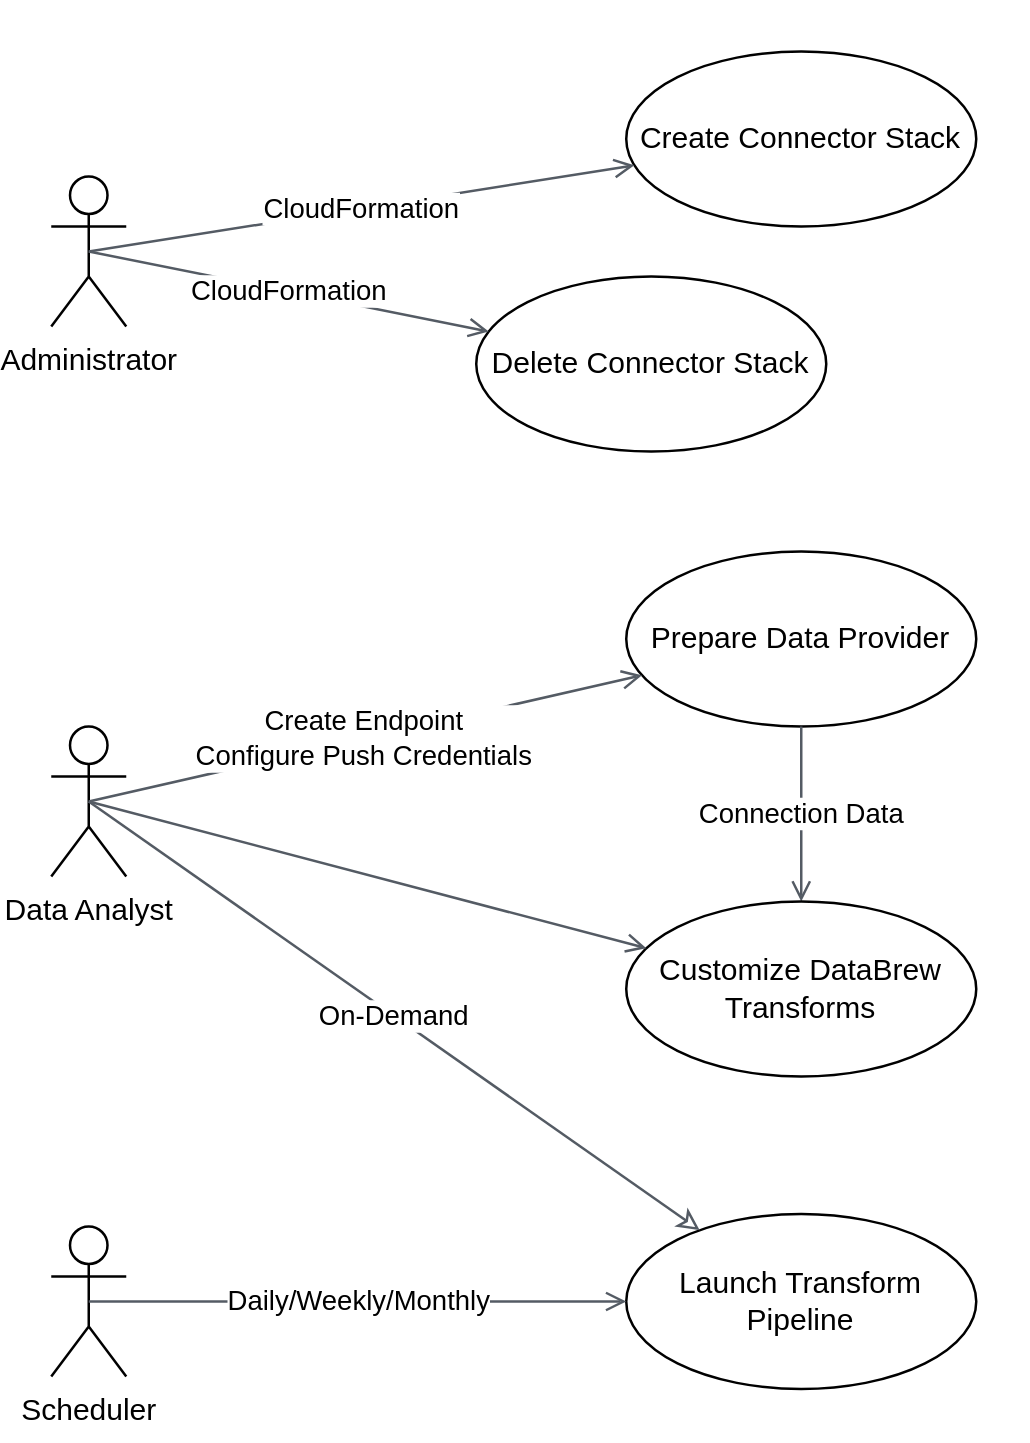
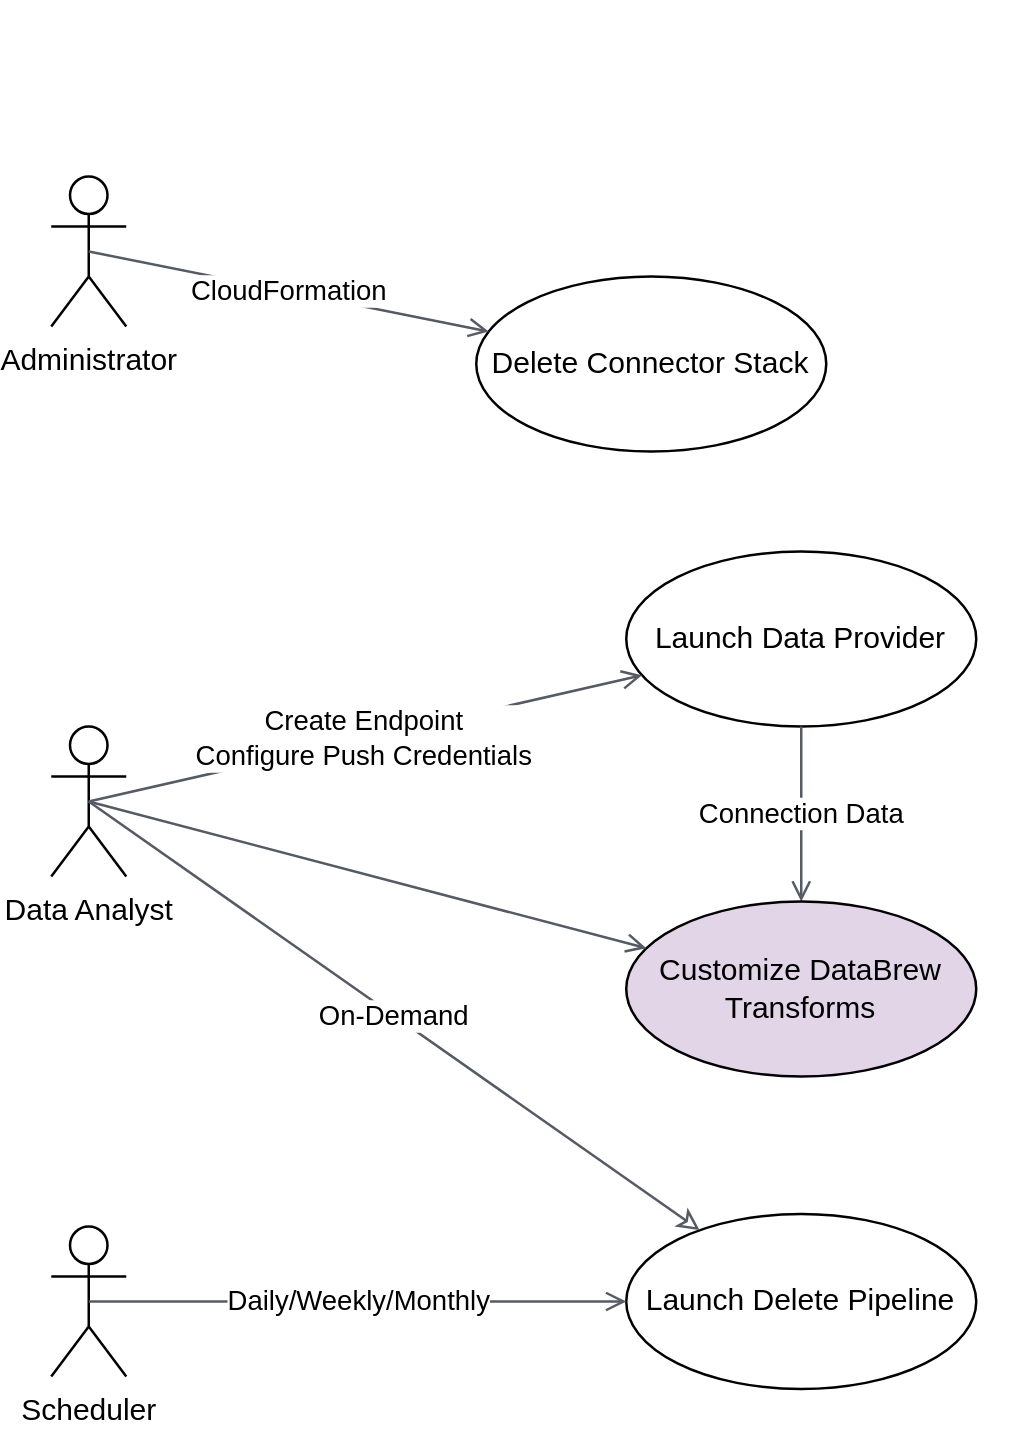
node "Create Connector Stack": removed
edge "Administrator" -> "Create Connector Stack": removed, label "CloudFormation"
node "Prepare Data Provider": label "Prepare Data Provider" -> "Launch Data Provider"
node "Customize DataBrew Transforms": fillcolor #ffffff -> #e1d5e7
node "Launch Transform Pipeline": label "Launch Transform Pipeline" -> "Launch Delete Pipeline"
